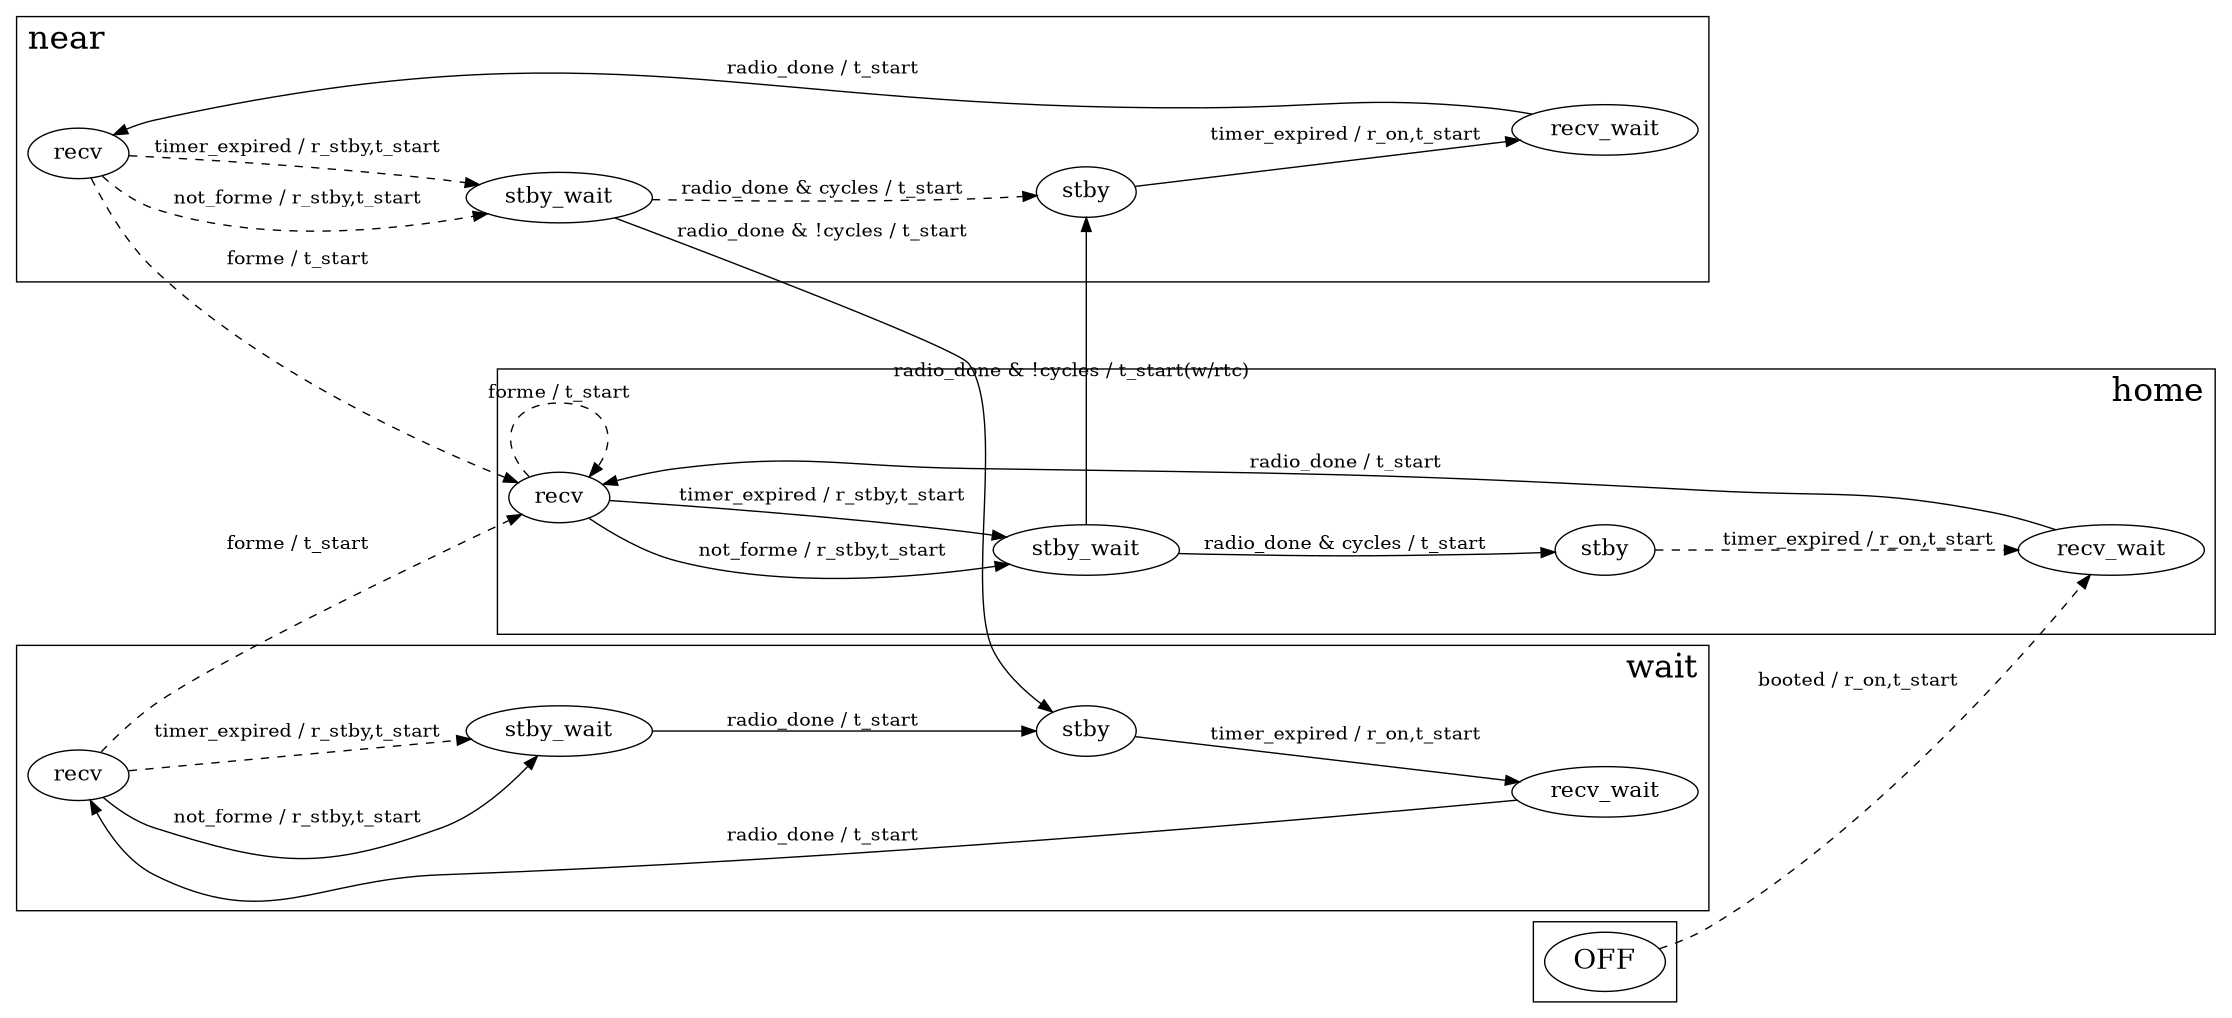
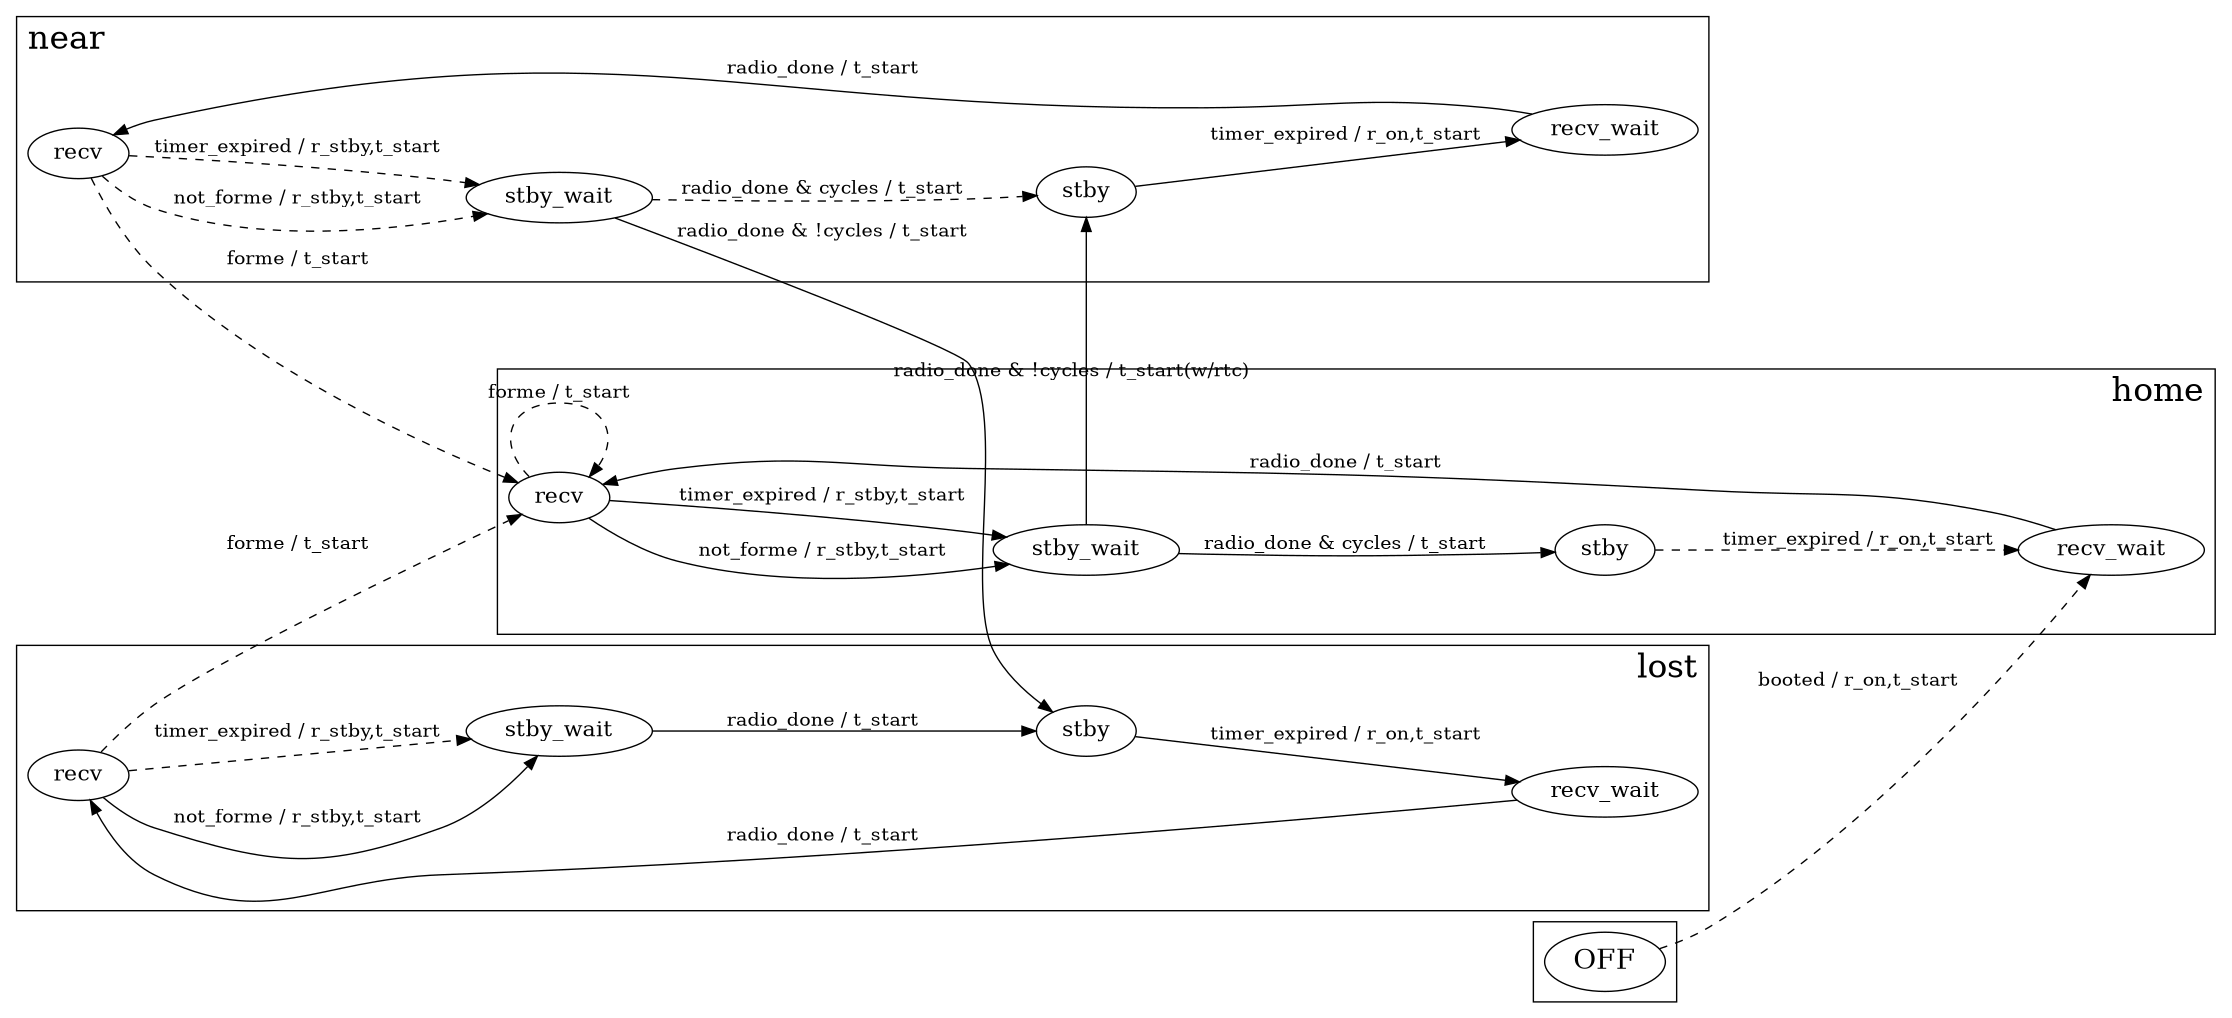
cluster "wait": label "wait" -> "lost"
